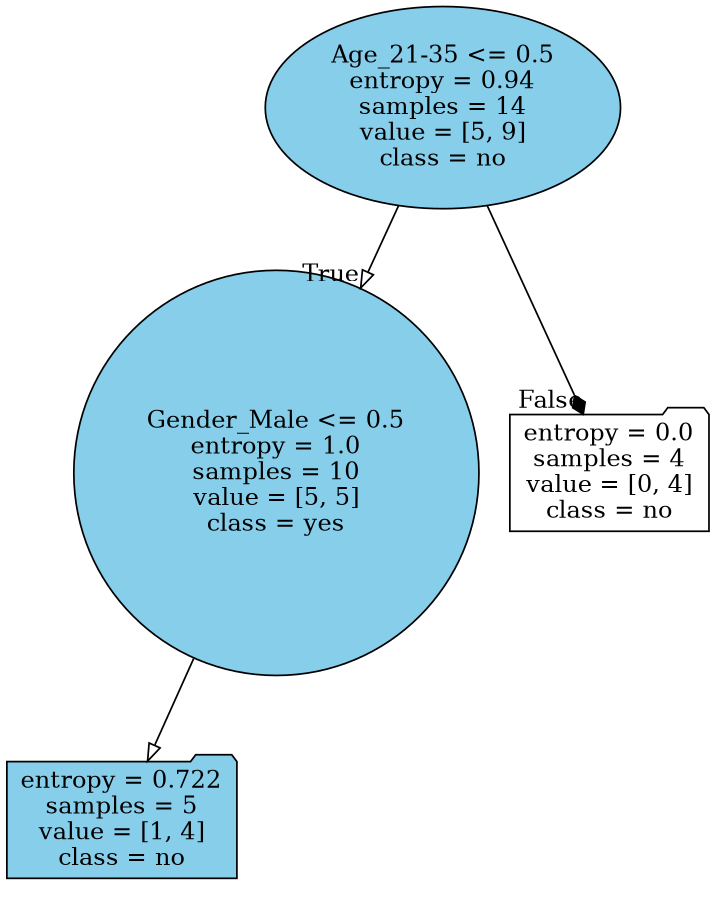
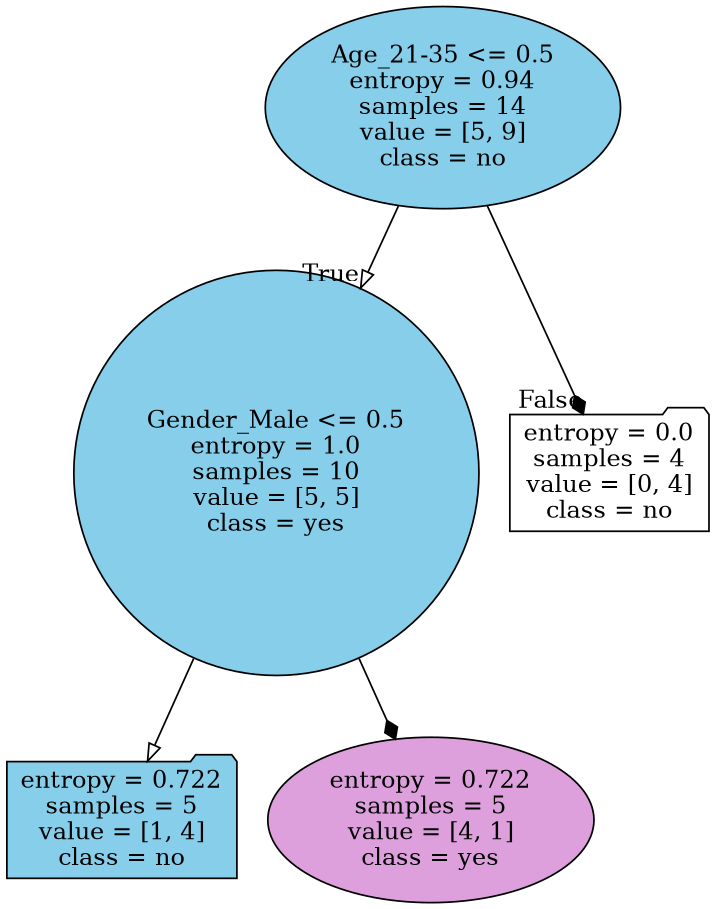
node "entropy = 0.722 samples = 5 value = [4, 1] class = yes": added
